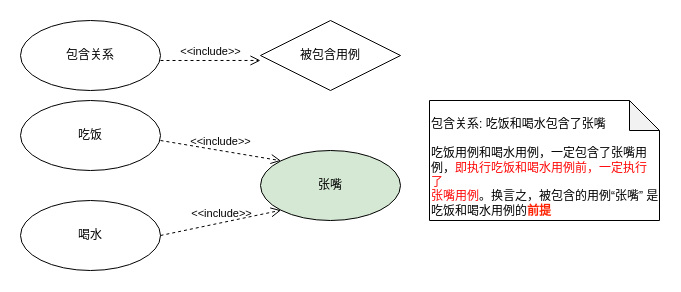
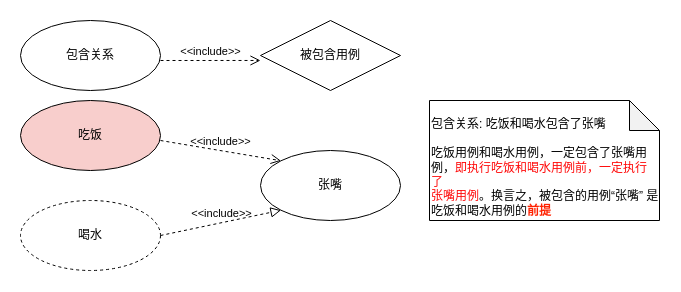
node "吃饭": fillcolor #ffffff -> #f8cecc
node "张嘴": fillcolor #d5e8d4 -> #ffffff
edge "喝水" -> "张嘴": arrowhead open -> block
node "喝水": style solid -> dashed
